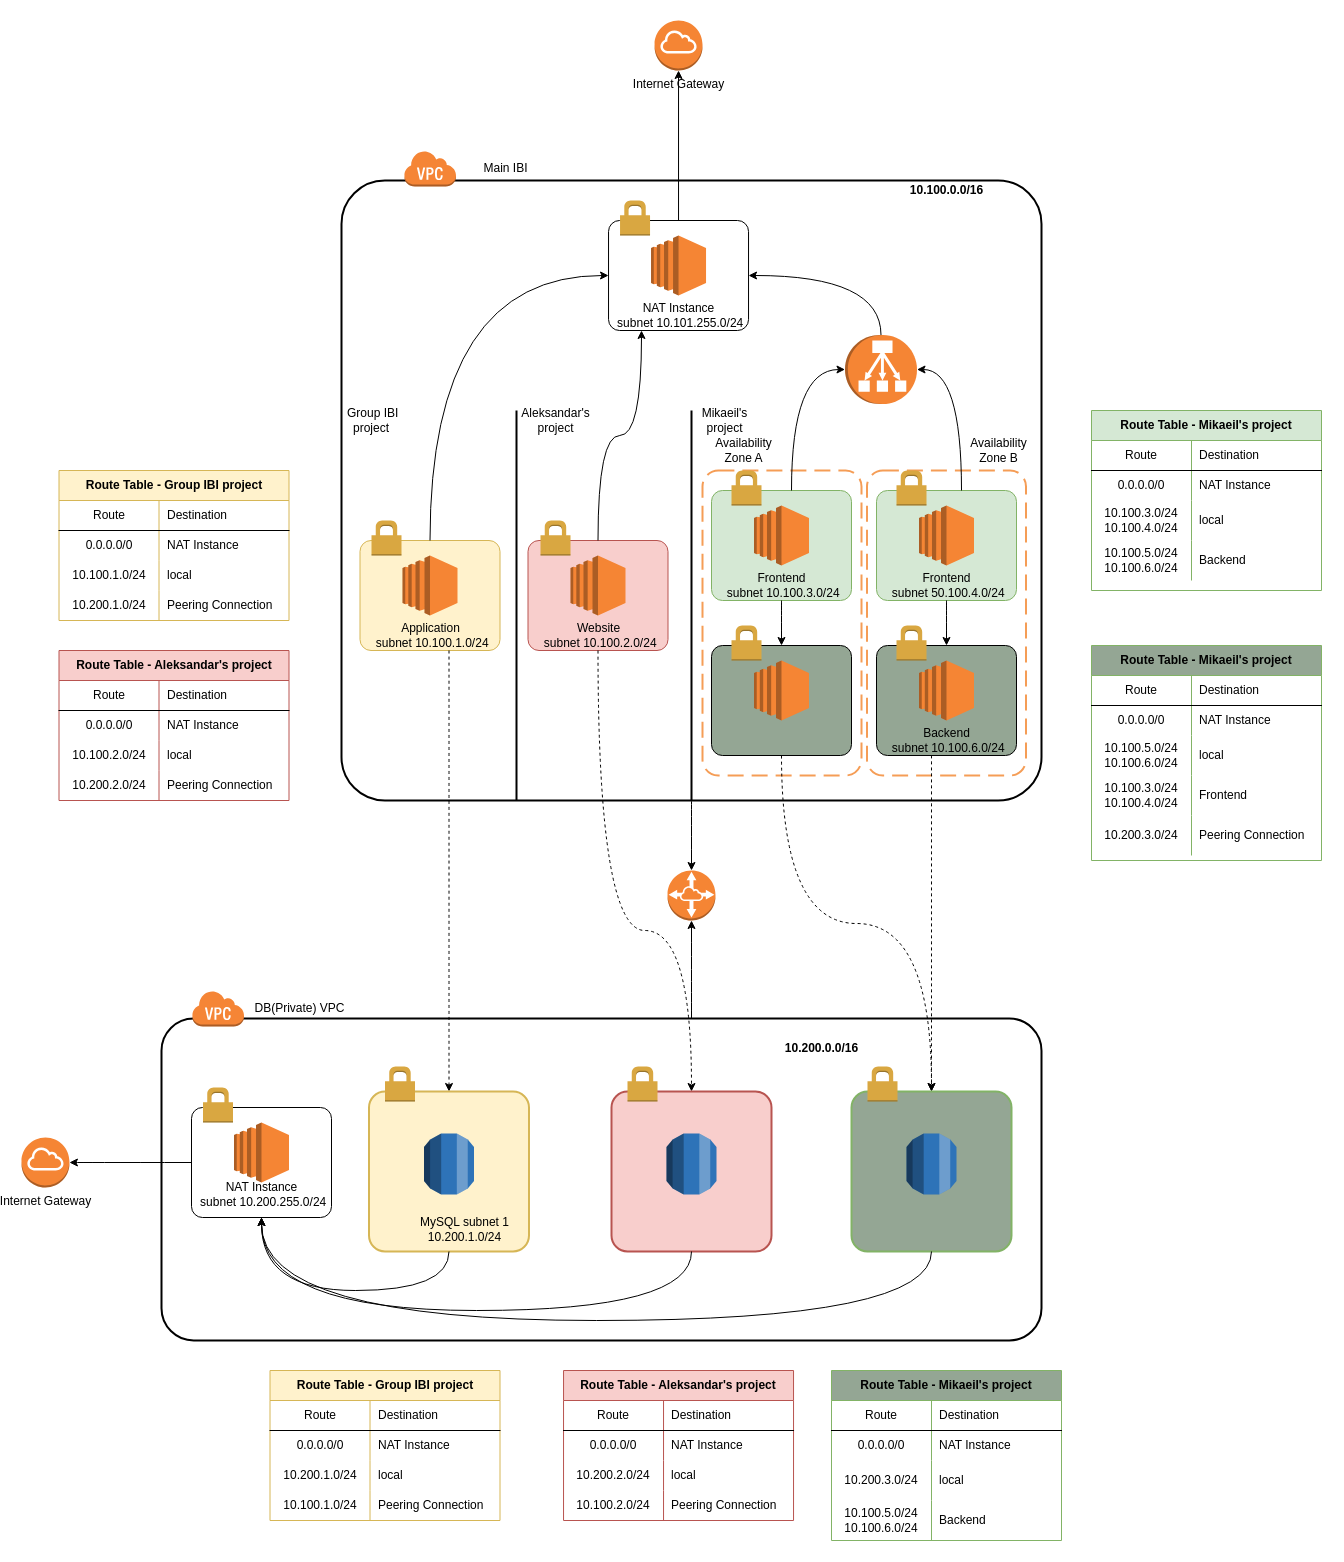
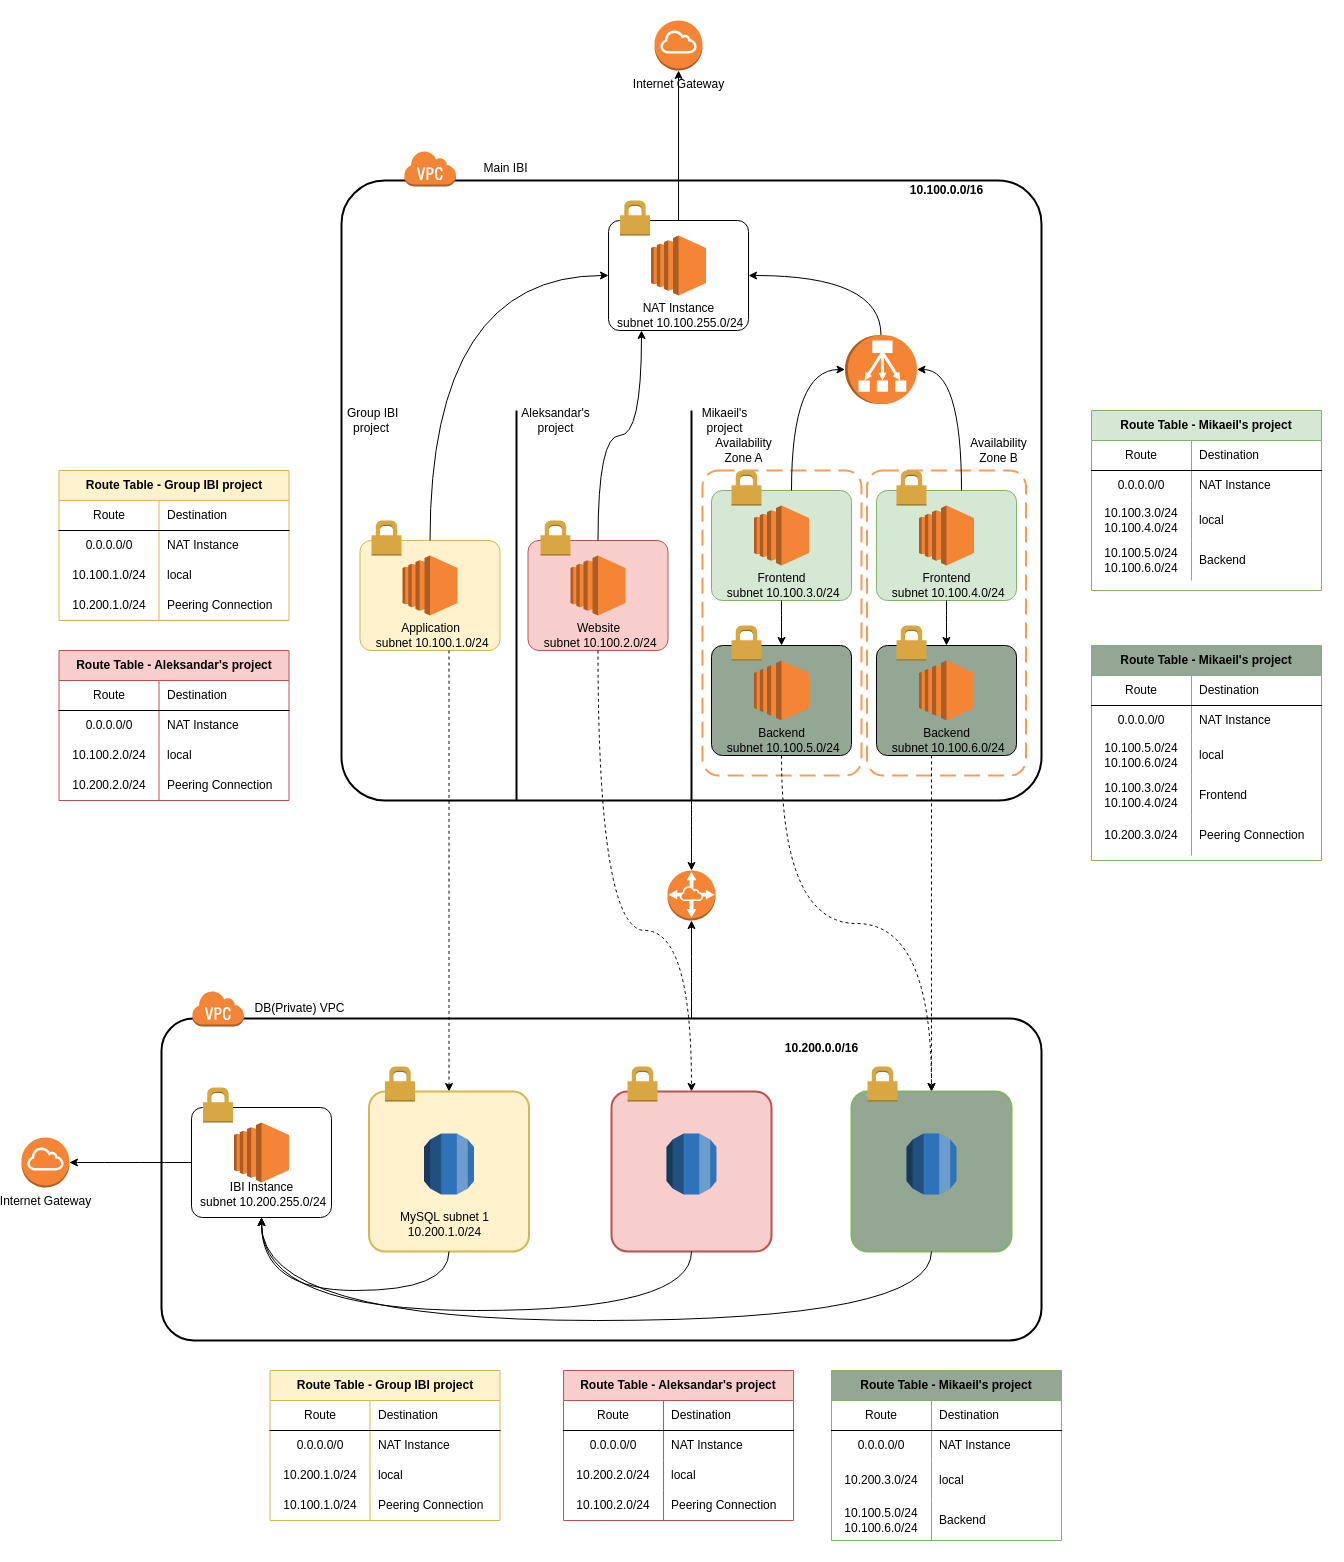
node "NAT Instance subnet 10.101.255.0/24": label "NAT Instance subnet 10.101.255.0/24" -> "NAT Instance subnet 10.100.255.0/24"
node "Frontend subnet 50.100.4.0/24": label "Frontend subnet 50.100.4.0/24" -> "Frontend subnet 10.100.4.0/24"
node "Backend subnet 10.100.5.0/24": added
node "NAT Instance subnet 10.200.255.0/24": label "NAT Instance subnet 10.200.255.0/24" -> "IBI Instance subnet 10.200.255.0/24"
node "MySQL subnet 1 10.200.1.0/24": moved (464, 1229) -> (444, 1224)
